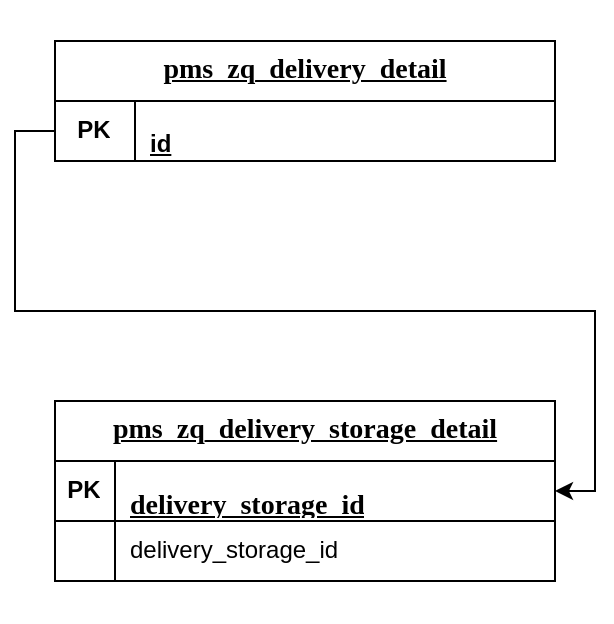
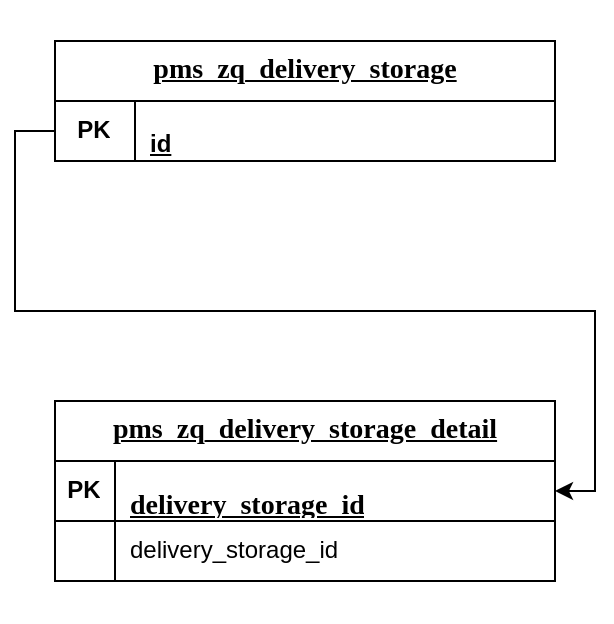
node "pms_zq_delivery_detail": label "pms_zq_delivery_detail" -> "pms_zq_delivery_storage"
